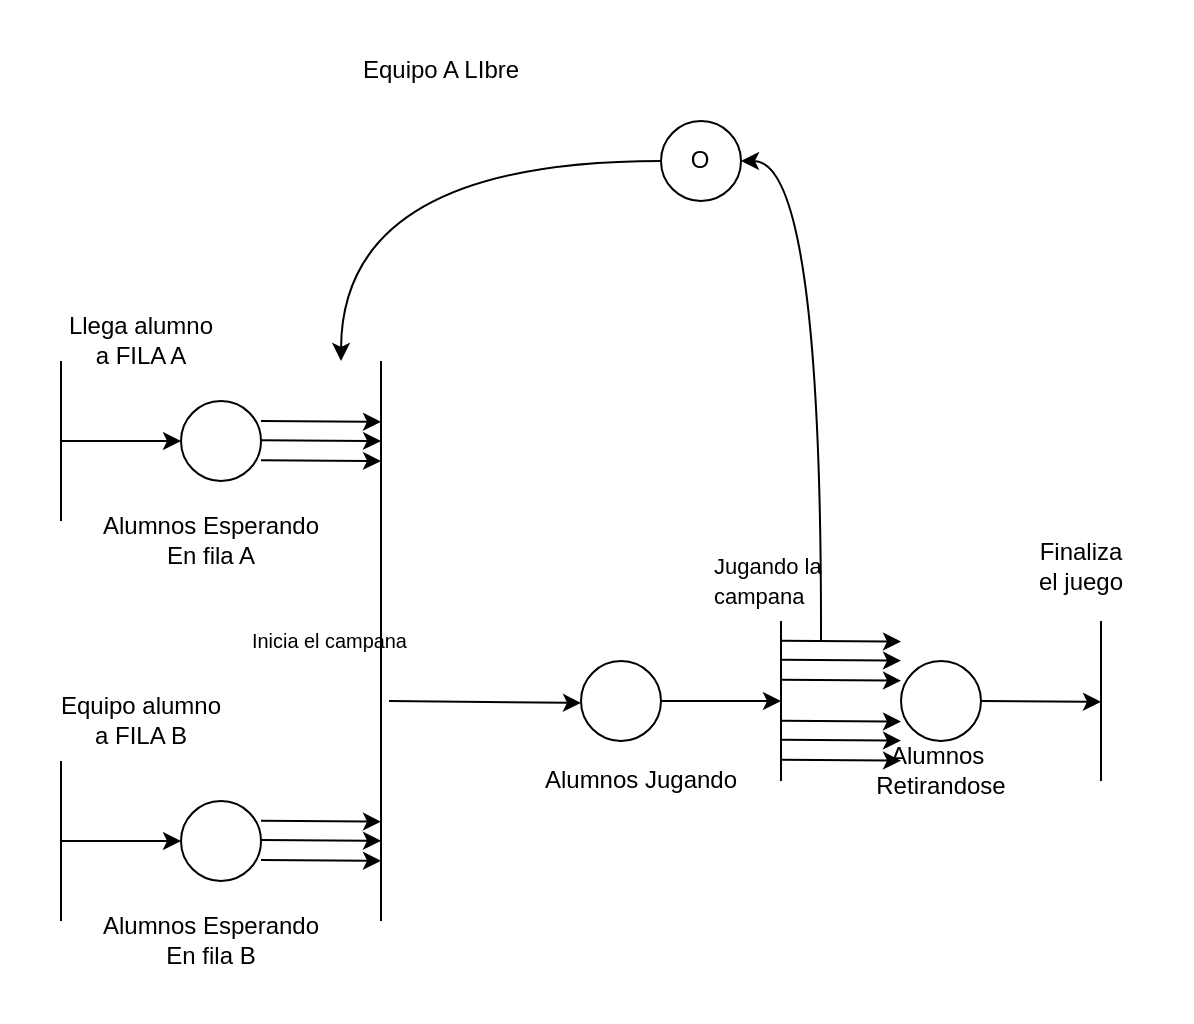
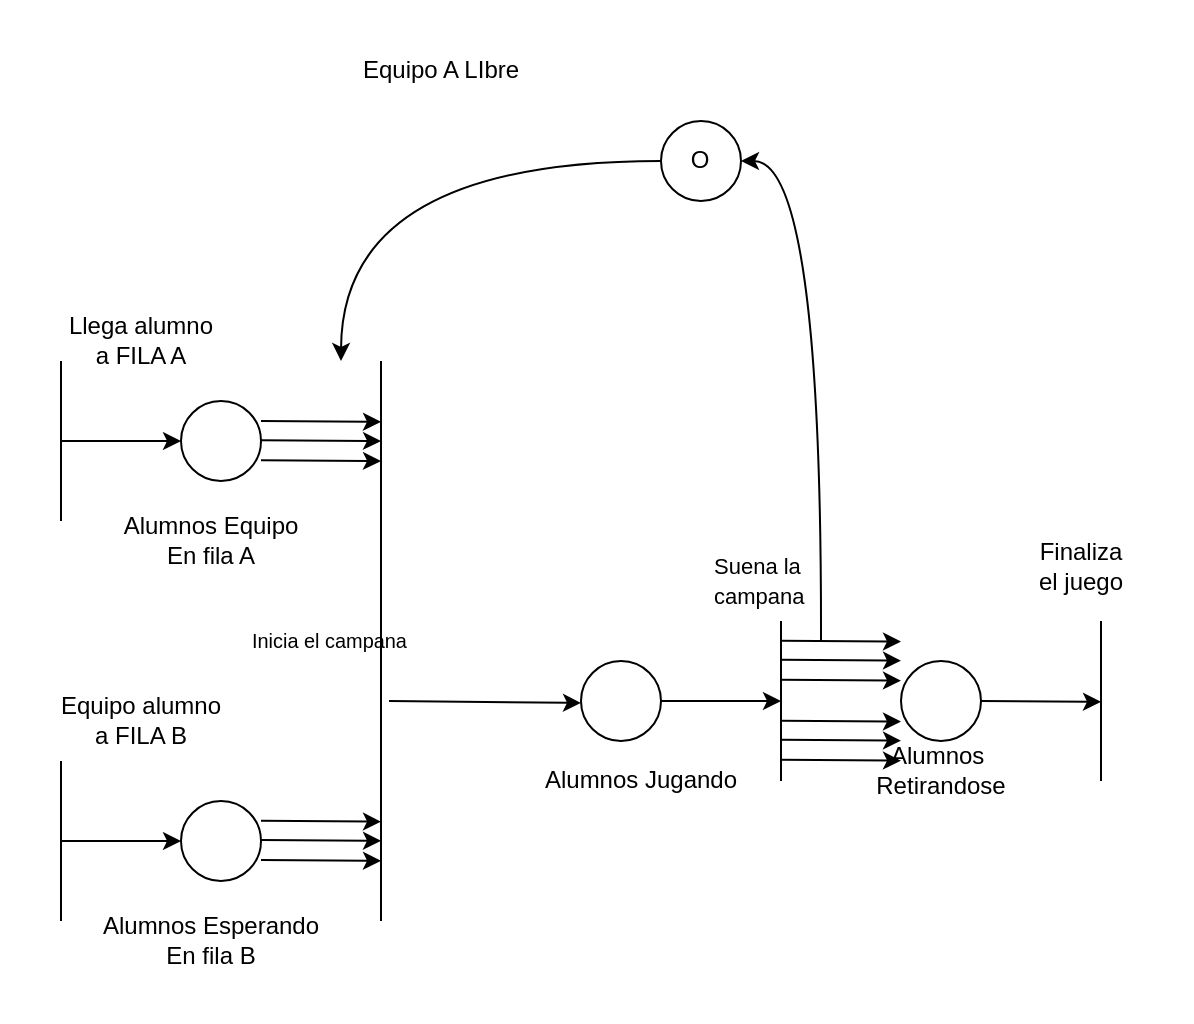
node "Alumnos Esperando En fila A": label "Alumnos Esperando En fila A" -> "Alumnos Equipo En fila A"
node "Jugando la campana": label "Jugando la campana" -> "Suena la campana"
